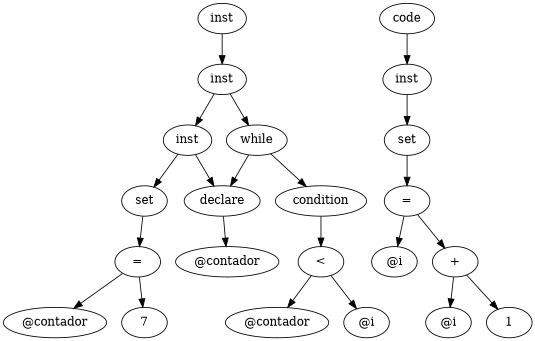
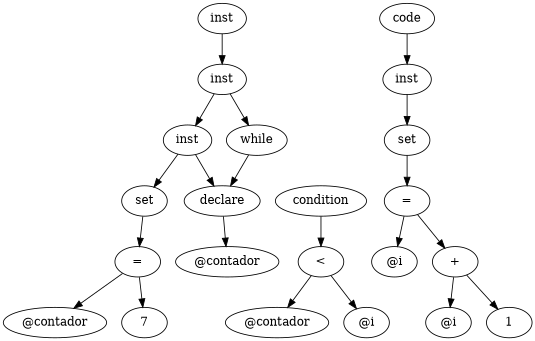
edge "while" -> "condition": removed
